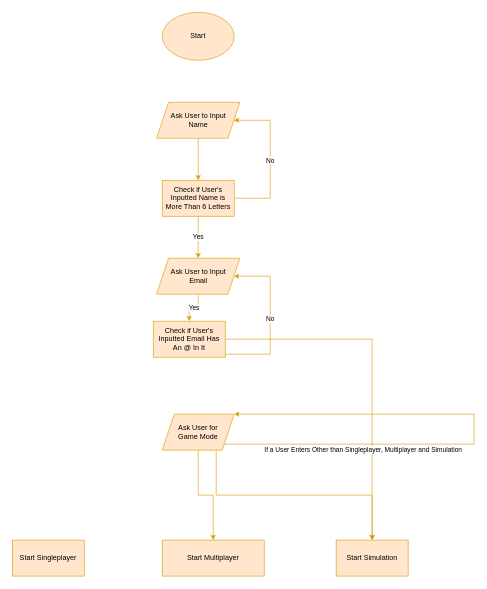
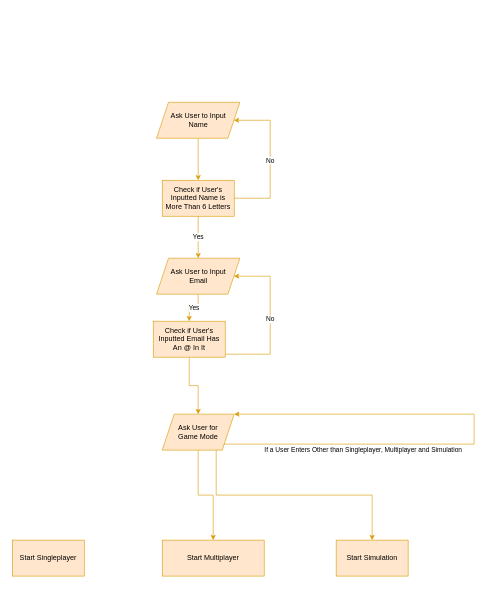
node "Start": removed
edge "Check if User's Inputted Email Has An @ In It" -> "Start Simulation": now "Check if User's Inputted Email Has An @ In It" -> "Ask User for Game Mode"
